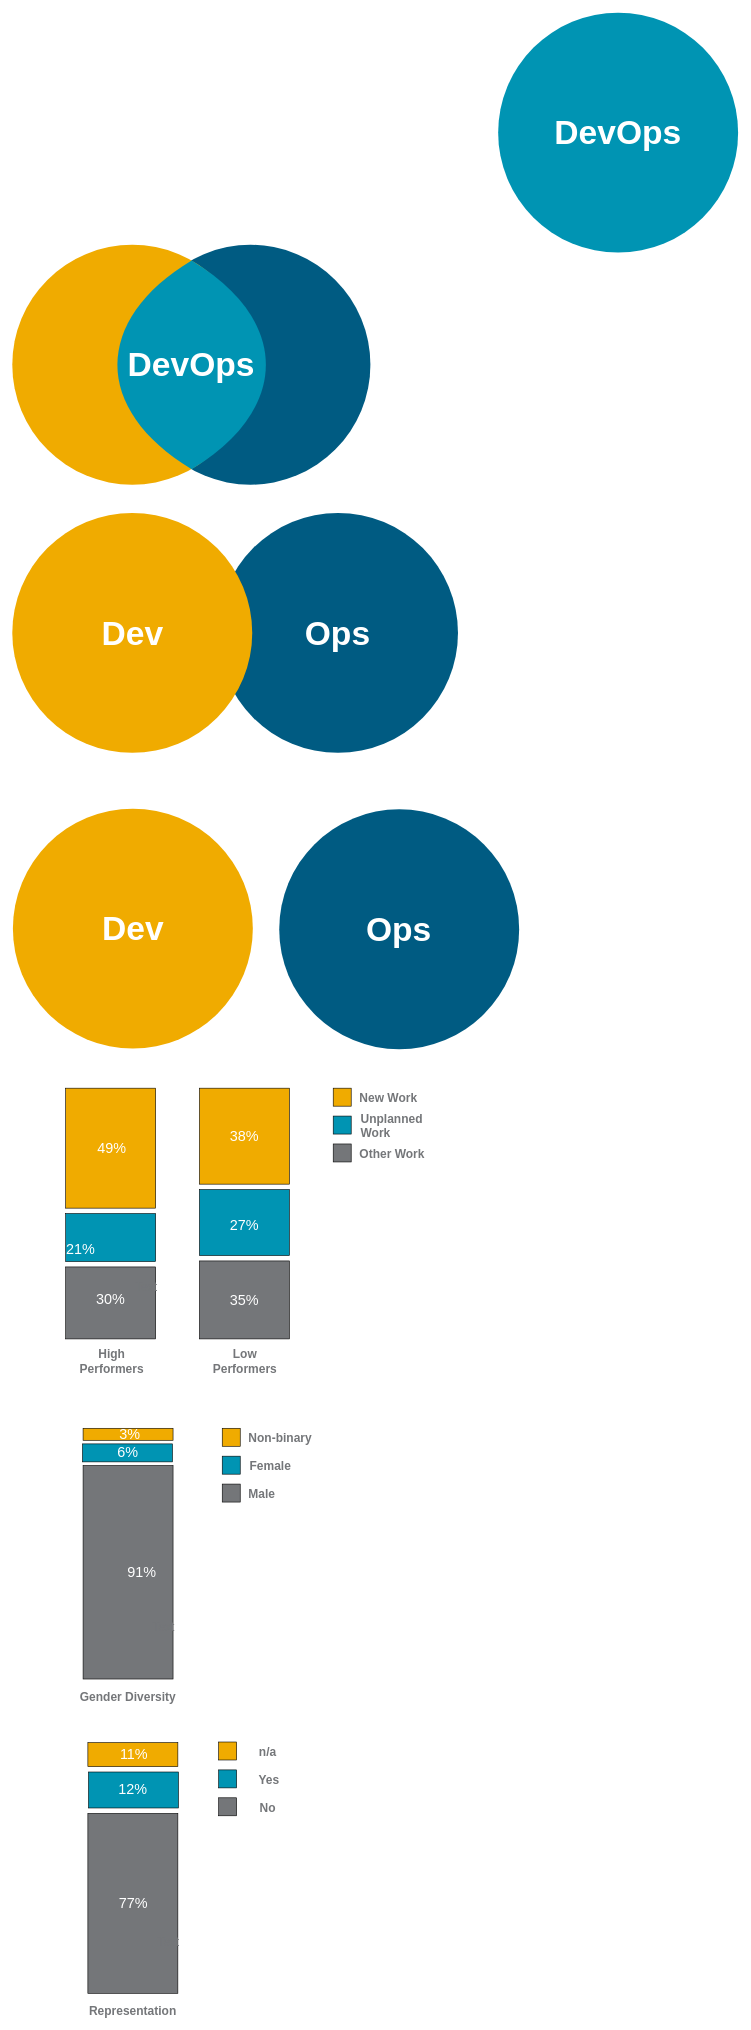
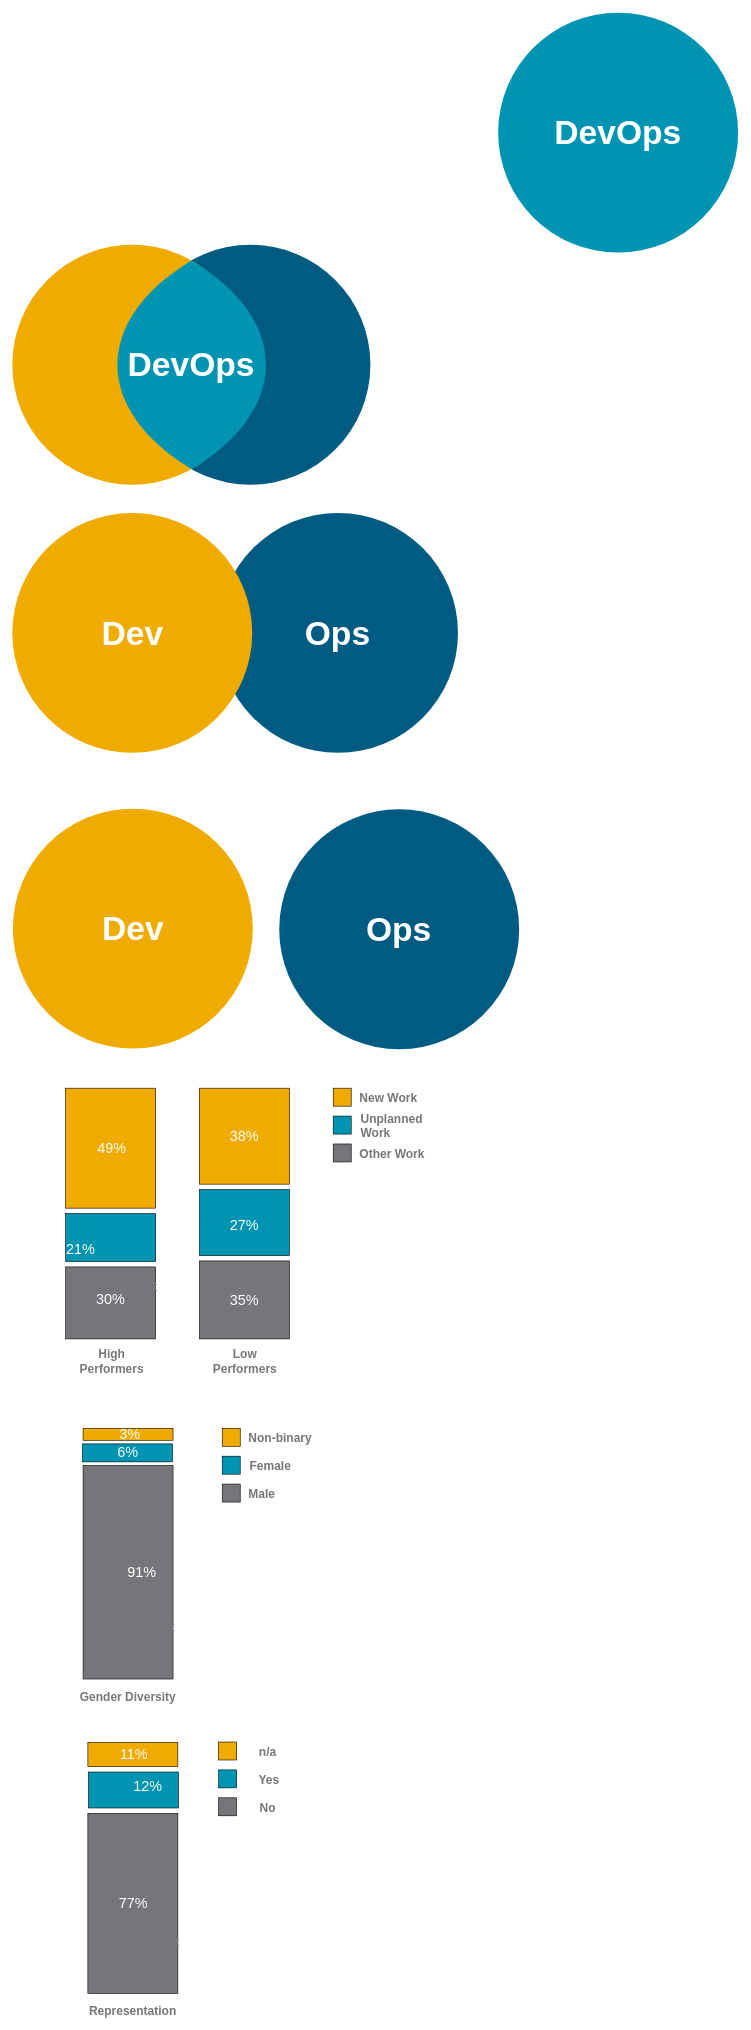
node "12%": moved (133, 1790) -> (148, 1787)
